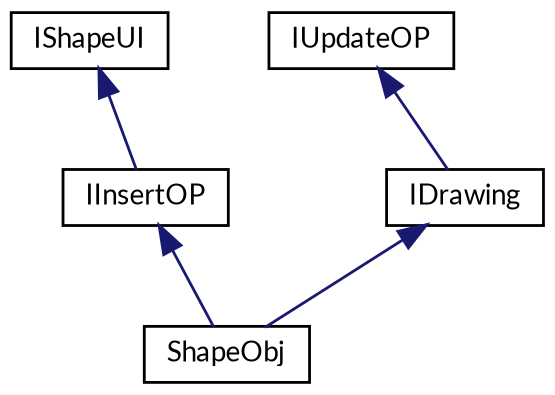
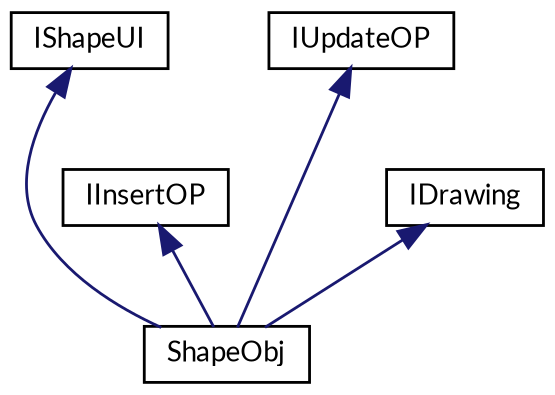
edge "IDrawing" -> "IUpdateOP": now "ShapeObj" -> "IUpdateOP"
edge "IInsertOP" -> "IShapeUI": now "ShapeObj" -> "IShapeUI"
